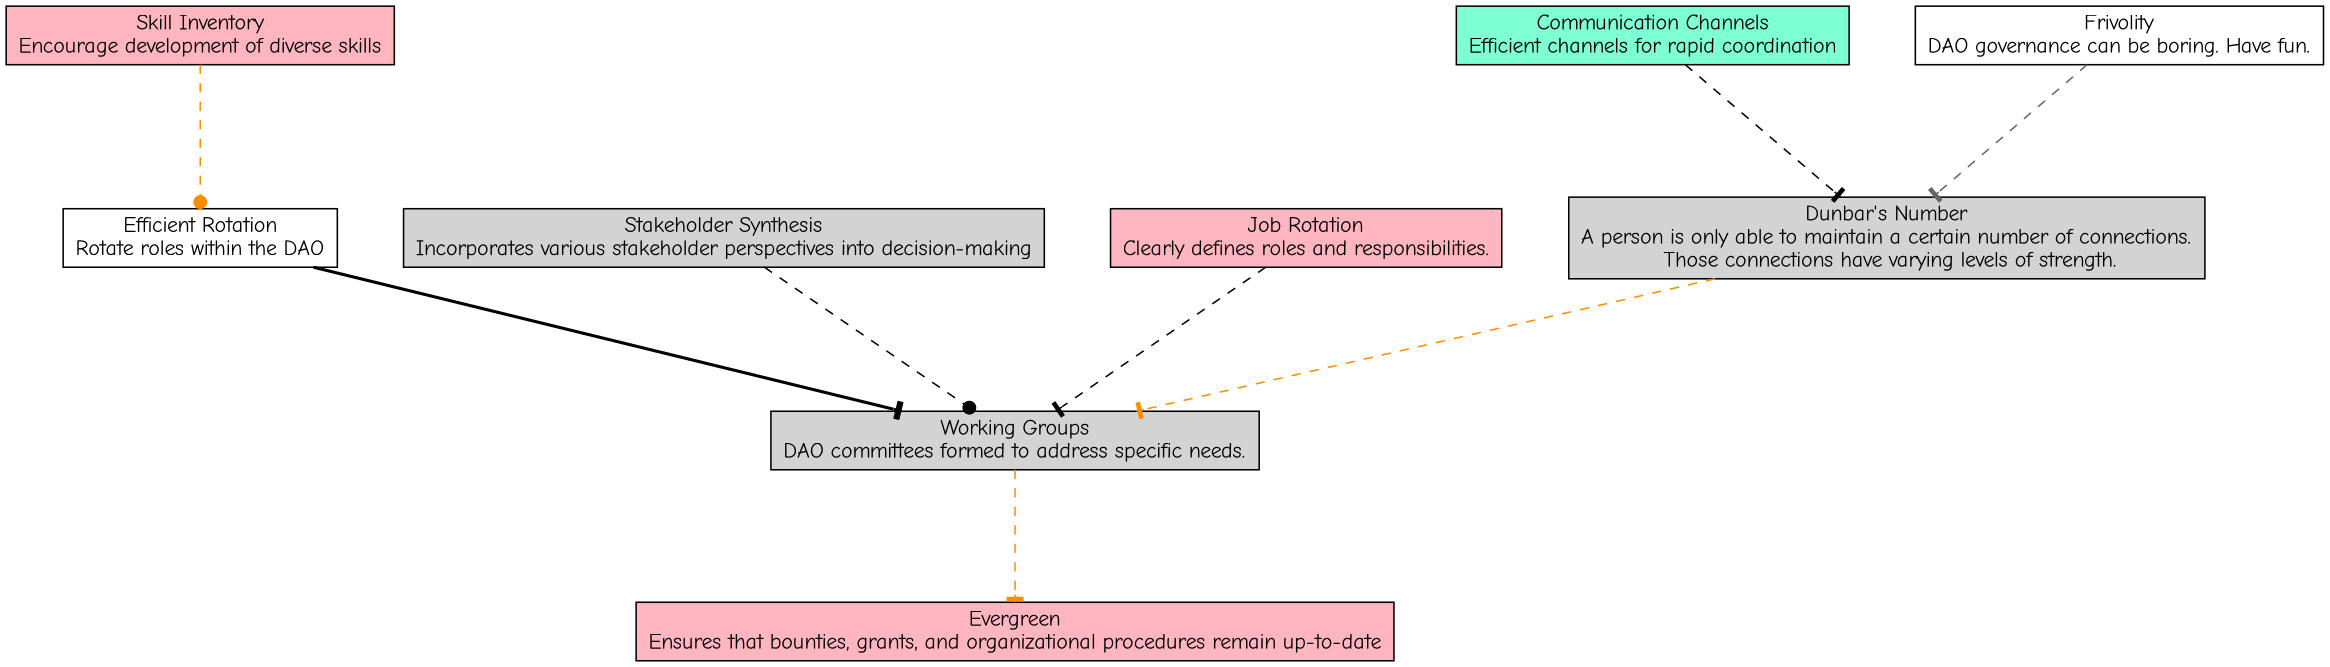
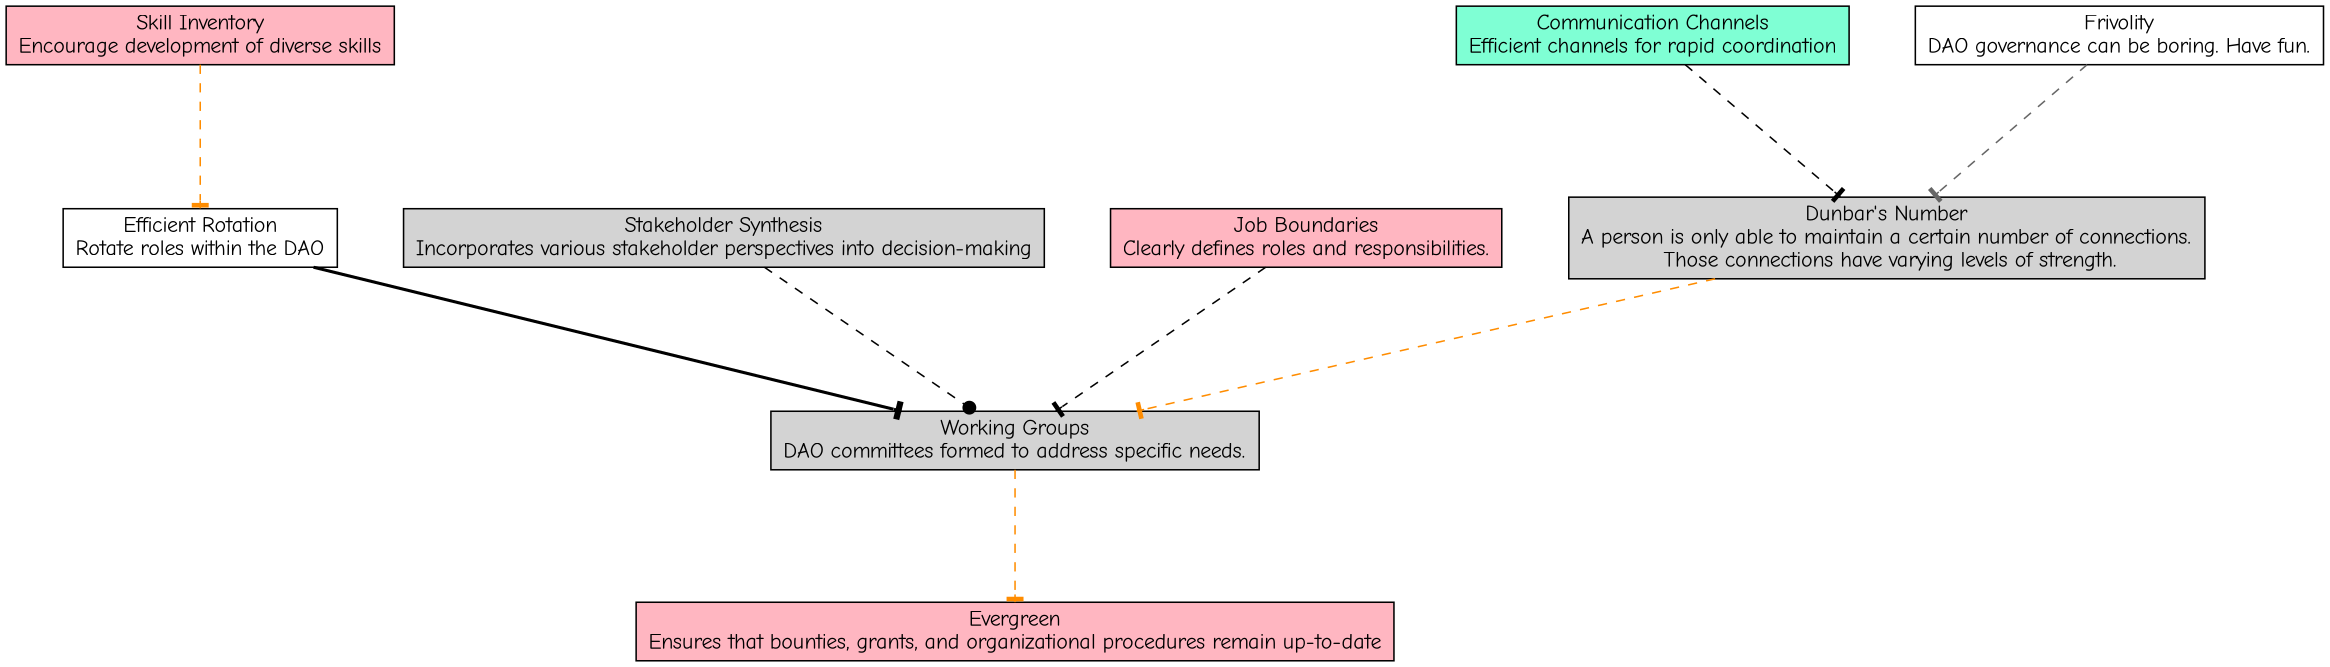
edge "Skill Inventory Encourage development of diverse skills" -> "Efficient Rotation Rotate roles within the DAO": arrowhead dot -> tee
node "Job Rotation Clearly defines roles and responsibilities.": label "Job Rotation Clearly defines roles and responsibilities." -> "Job Boundaries Clearly defines roles and responsibilities."
